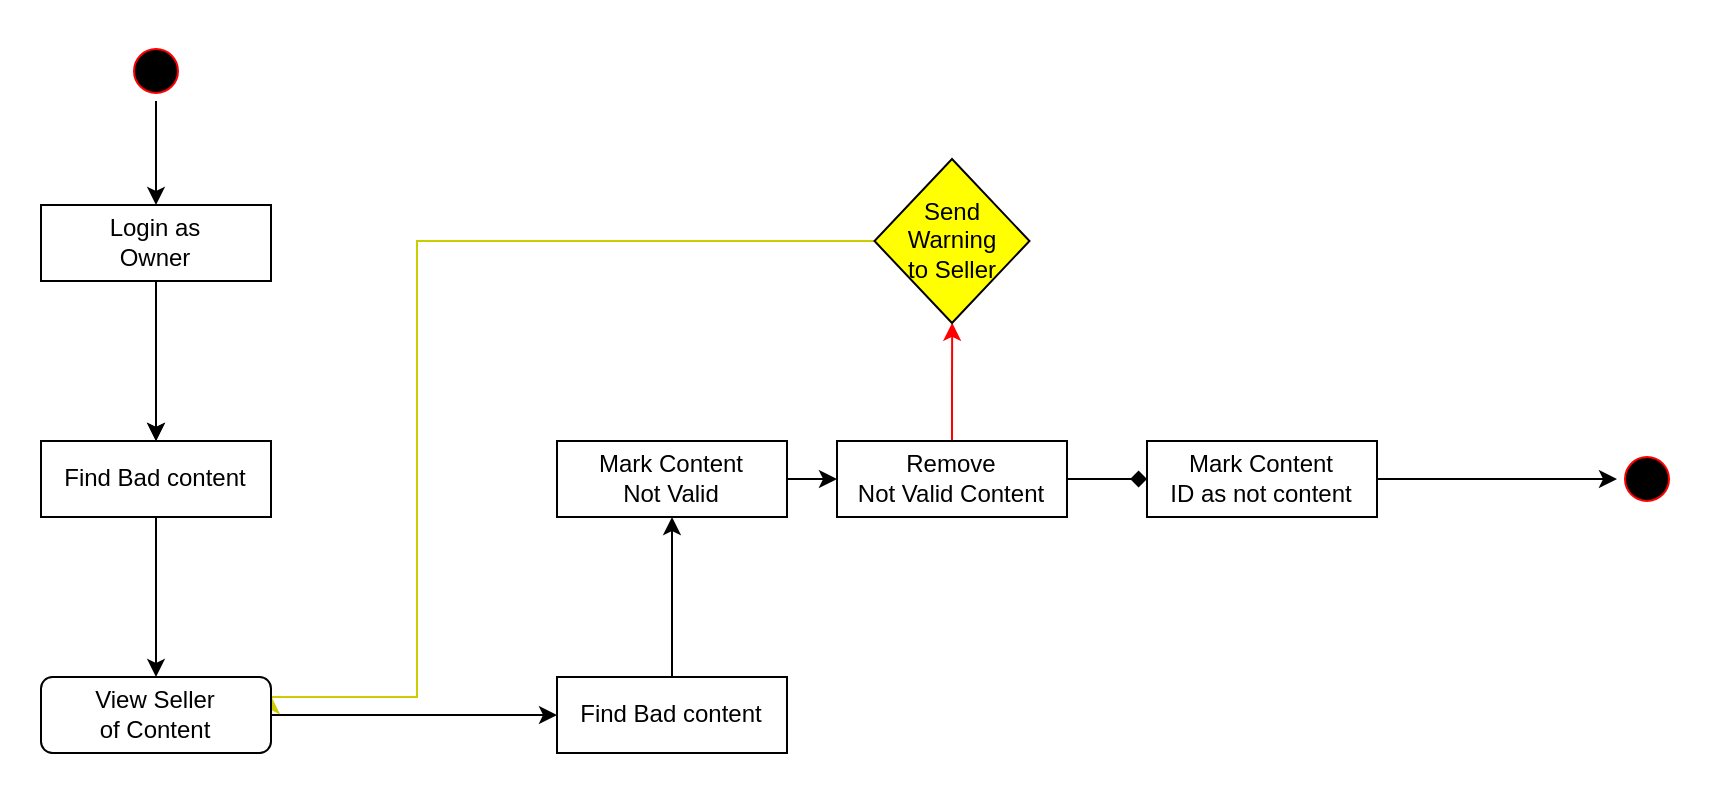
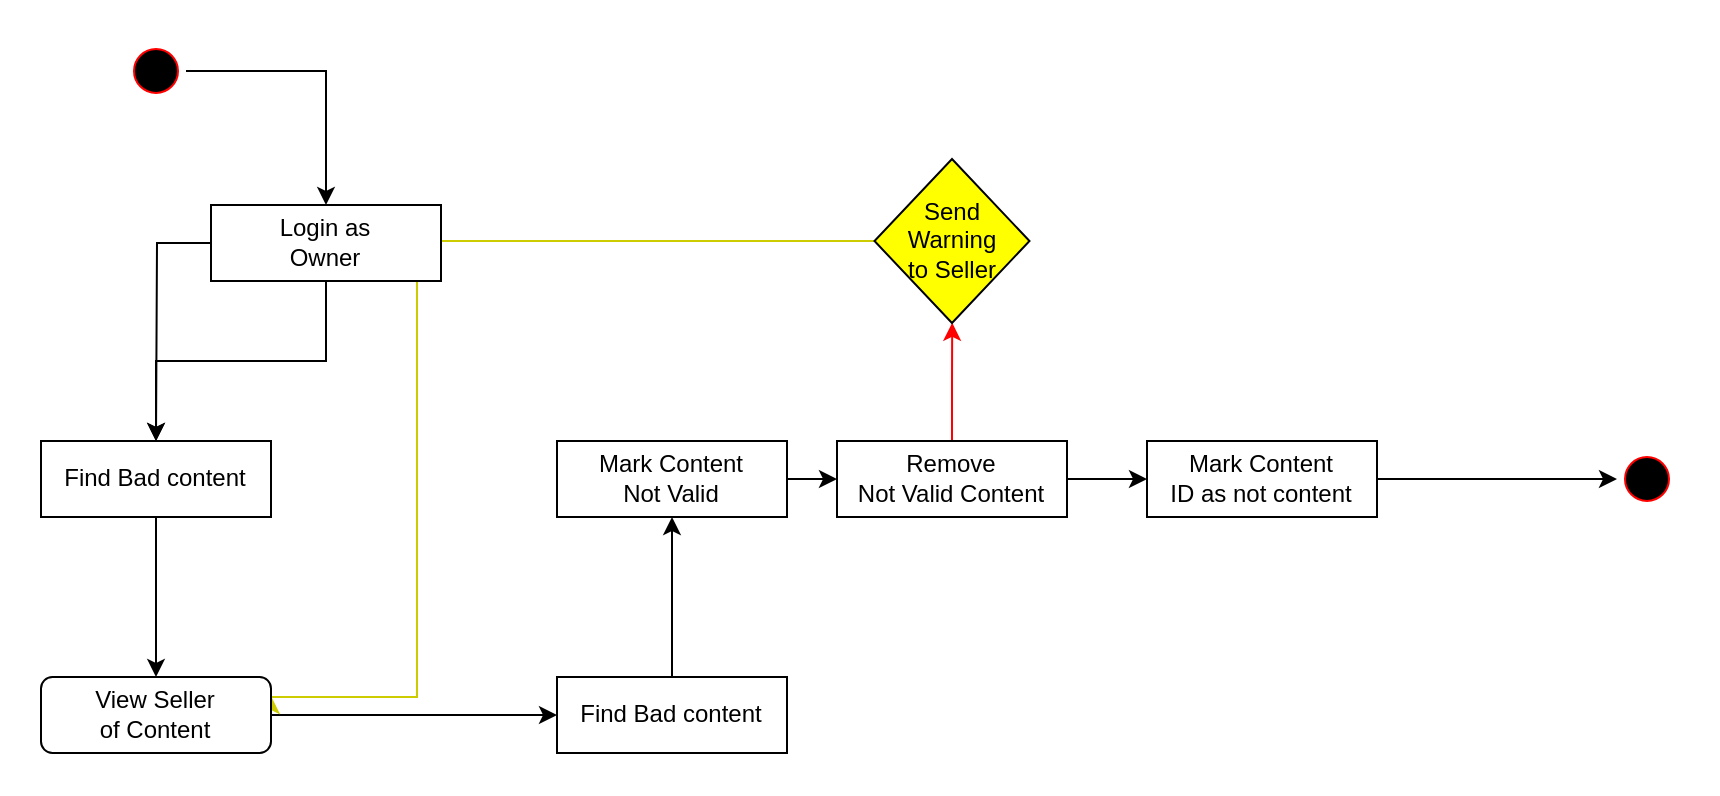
node "Login as Owner": moved (156, 243) -> (326, 243)
edge "Remove Not Valid Content" -> "Mark Content ID as not content": arrowhead diamond -> classic
